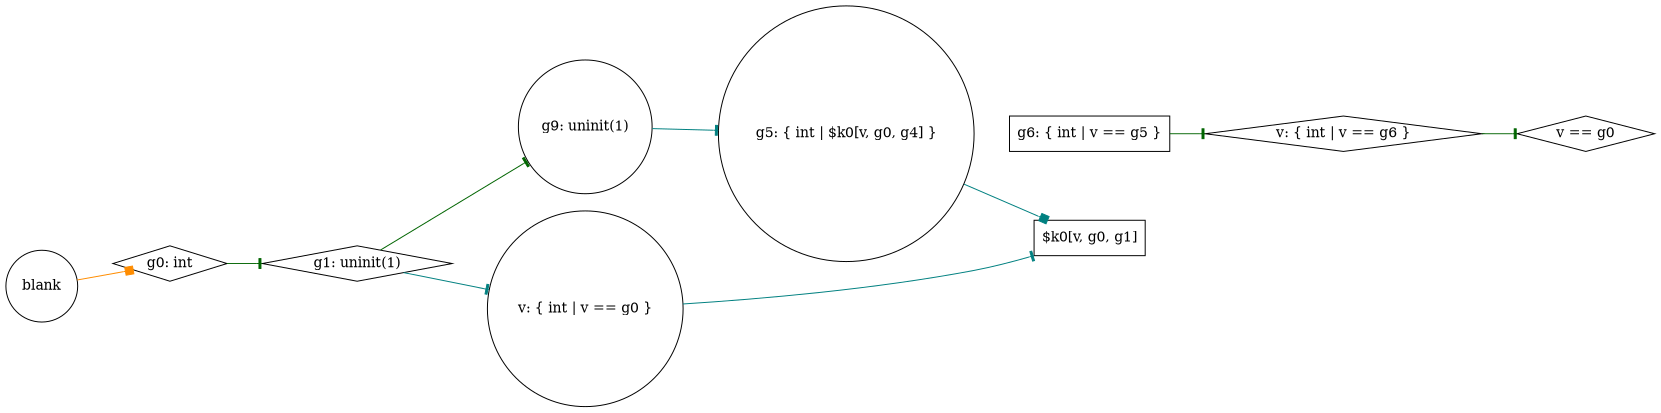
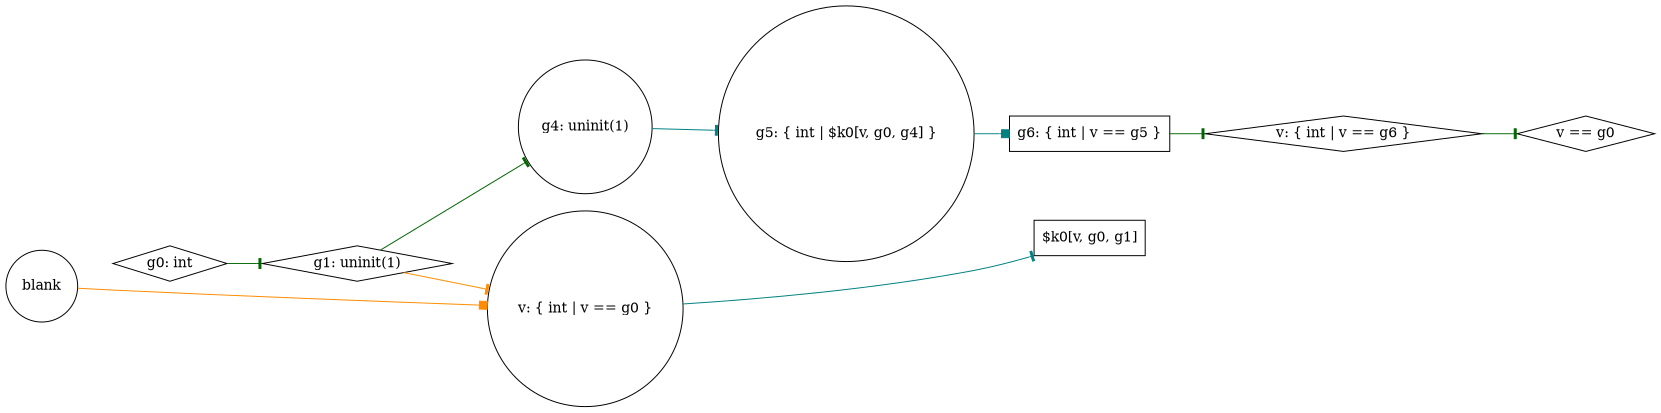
node "g9: uninit(1)": label "g9: uninit(1)" -> "g4: uninit(1)"
edge "g5: { int | $k0[v, g0, g4] }" -> "$k0[v, g0, g1]": now "g5: { int | $k0[v, g0, g4] }" -> "g6: { int | v == g5 }"
edge "blank" -> "g0: int": now "blank" -> "v: { int | v == g0 }"
edge "g1: uninit(1)" -> "v: { int | v == g0 }": color teal -> darkorange
